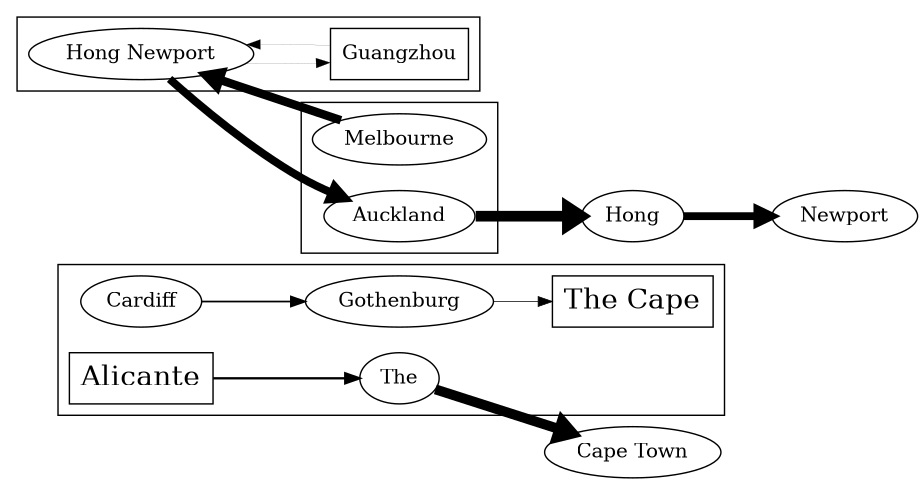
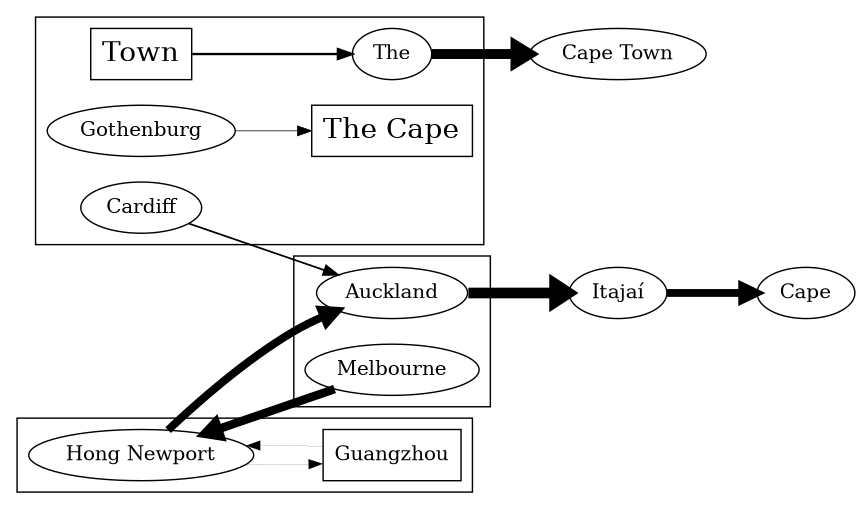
node "Hong": label "Hong" -> "Itajaí"
node "Newport": label "Newport" -> "Cape"
edge "Cardiff" -> "Gothenburg": now "Cardiff" -> "Auckland"
node "Alicante": label "Alicante" -> "Town"
